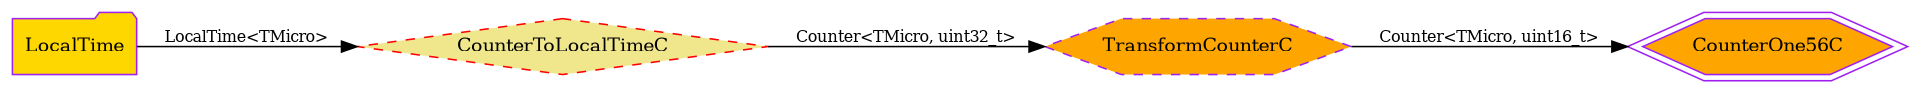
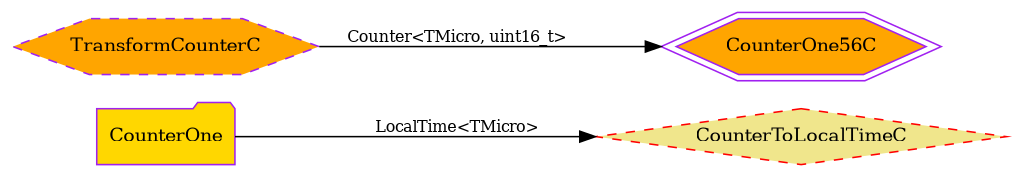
node "LocalTime": label "LocalTime" -> "CounterOne"
edge "CounterToLocalTimeC" -> "TransformCounterC": removed, label "Counter<TMicro, uint32_t>"
